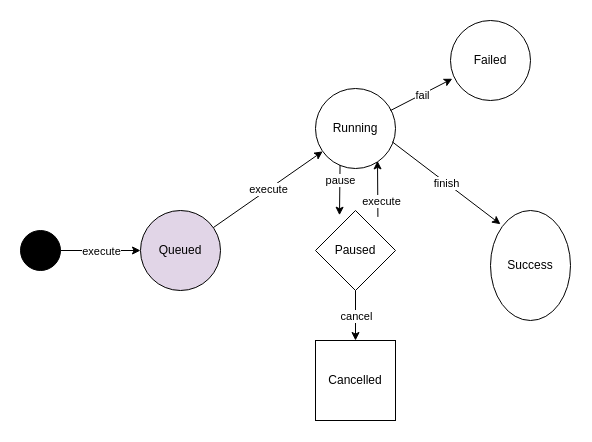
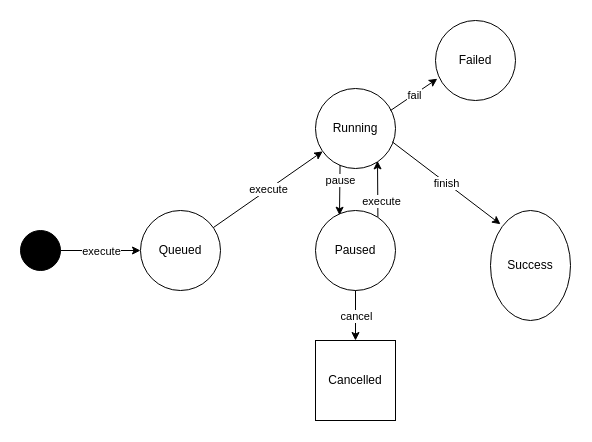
node "Failed": moved (491, 61) -> (476, 61)
node "Queued": fillcolor #e1d5e7 -> #ffffff
node "Paused": shape diamond -> ellipse
